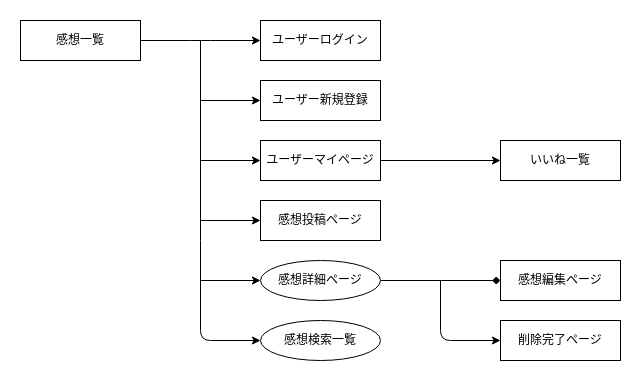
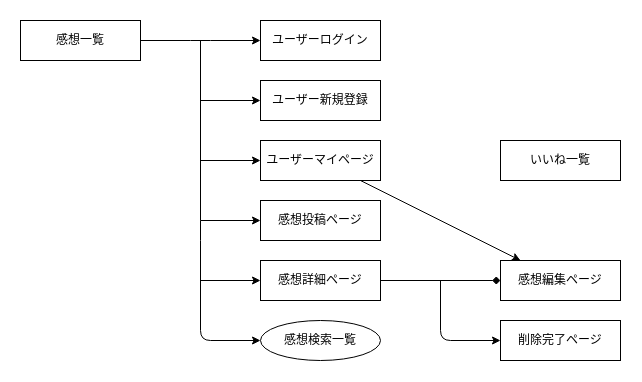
edge "ユーザーマイページ" -> "いいね一覧": now "ユーザーマイページ" -> "感想編集ページ"
node "感想詳細ページ": shape ellipse -> rectangle
